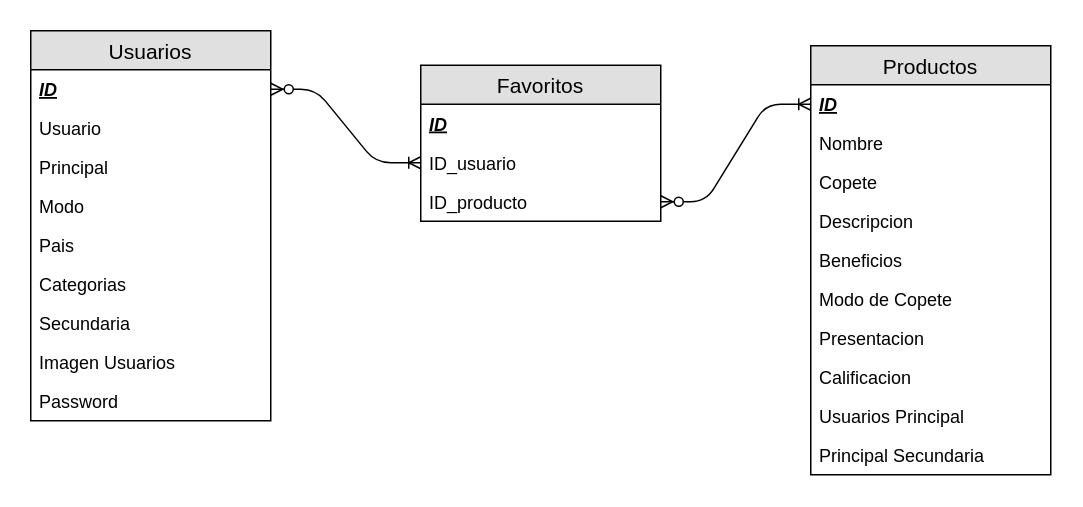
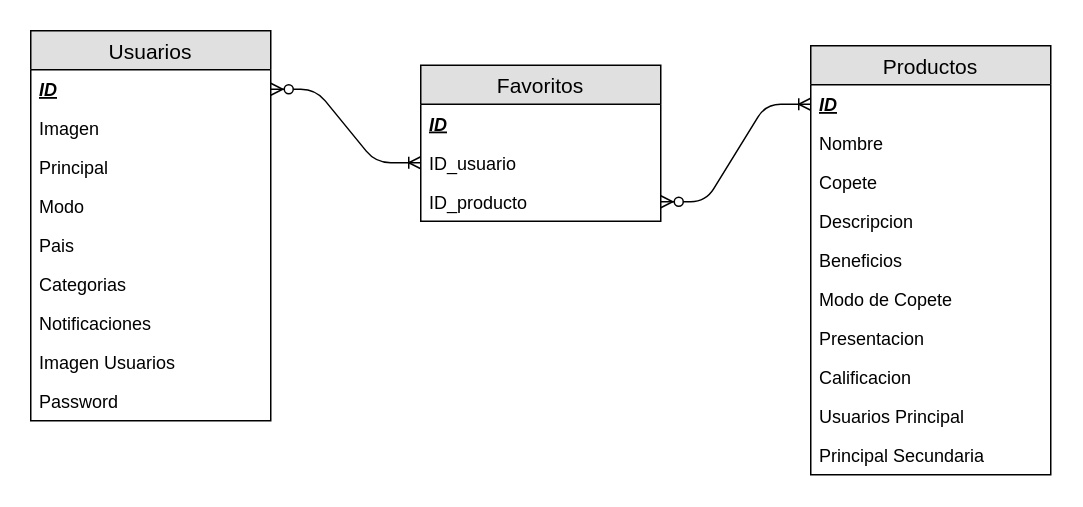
node "Usuario": label "Usuario" -> "Imagen"
node "Secundaria": label "Secundaria" -> "Notificaciones"
